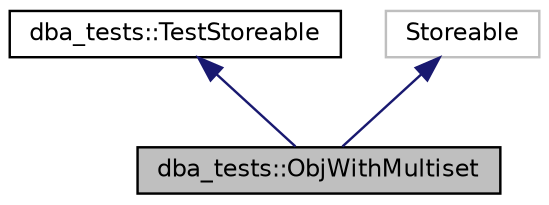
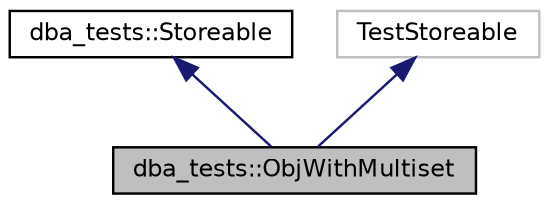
node "dba_tests::TestStoreable": label "dba_tests::TestStoreable" -> "dba_tests::Storeable"
node "Storeable": label "Storeable" -> "TestStoreable"
